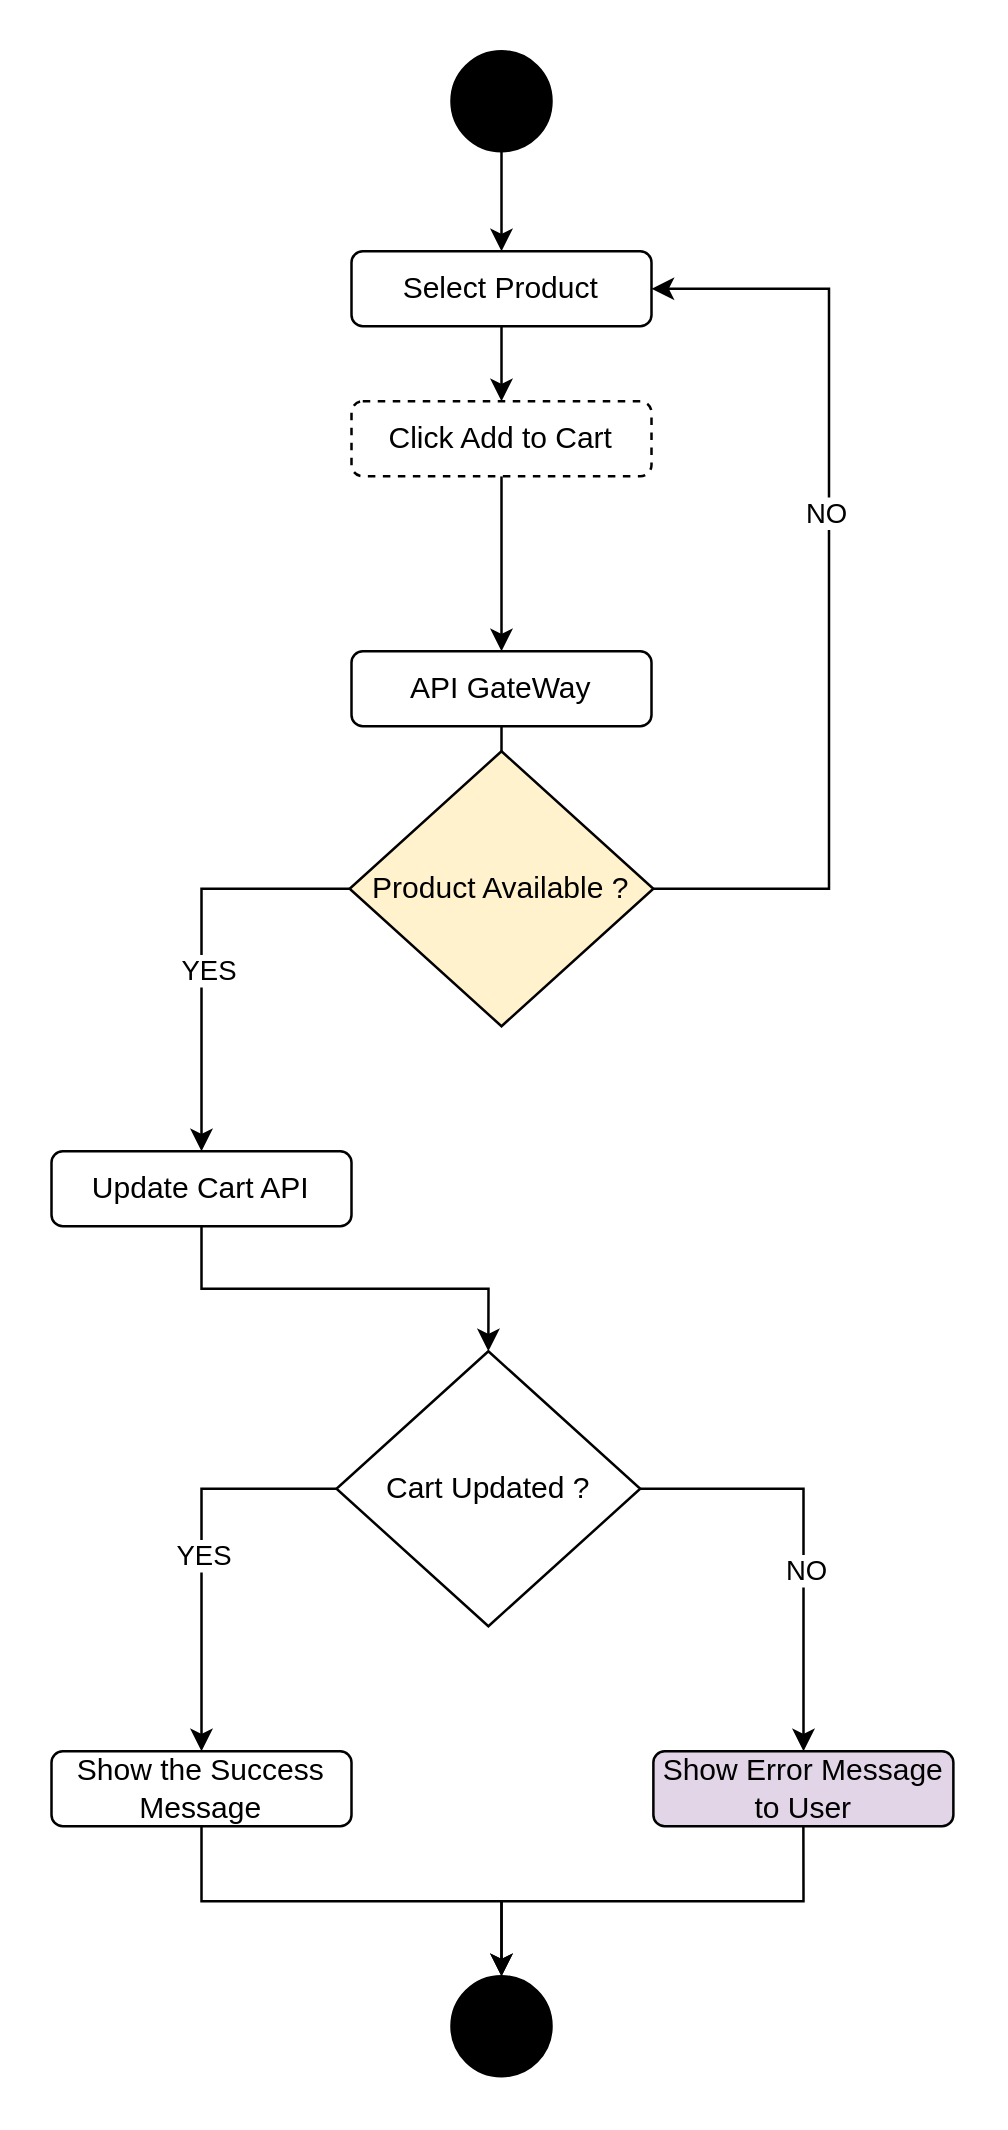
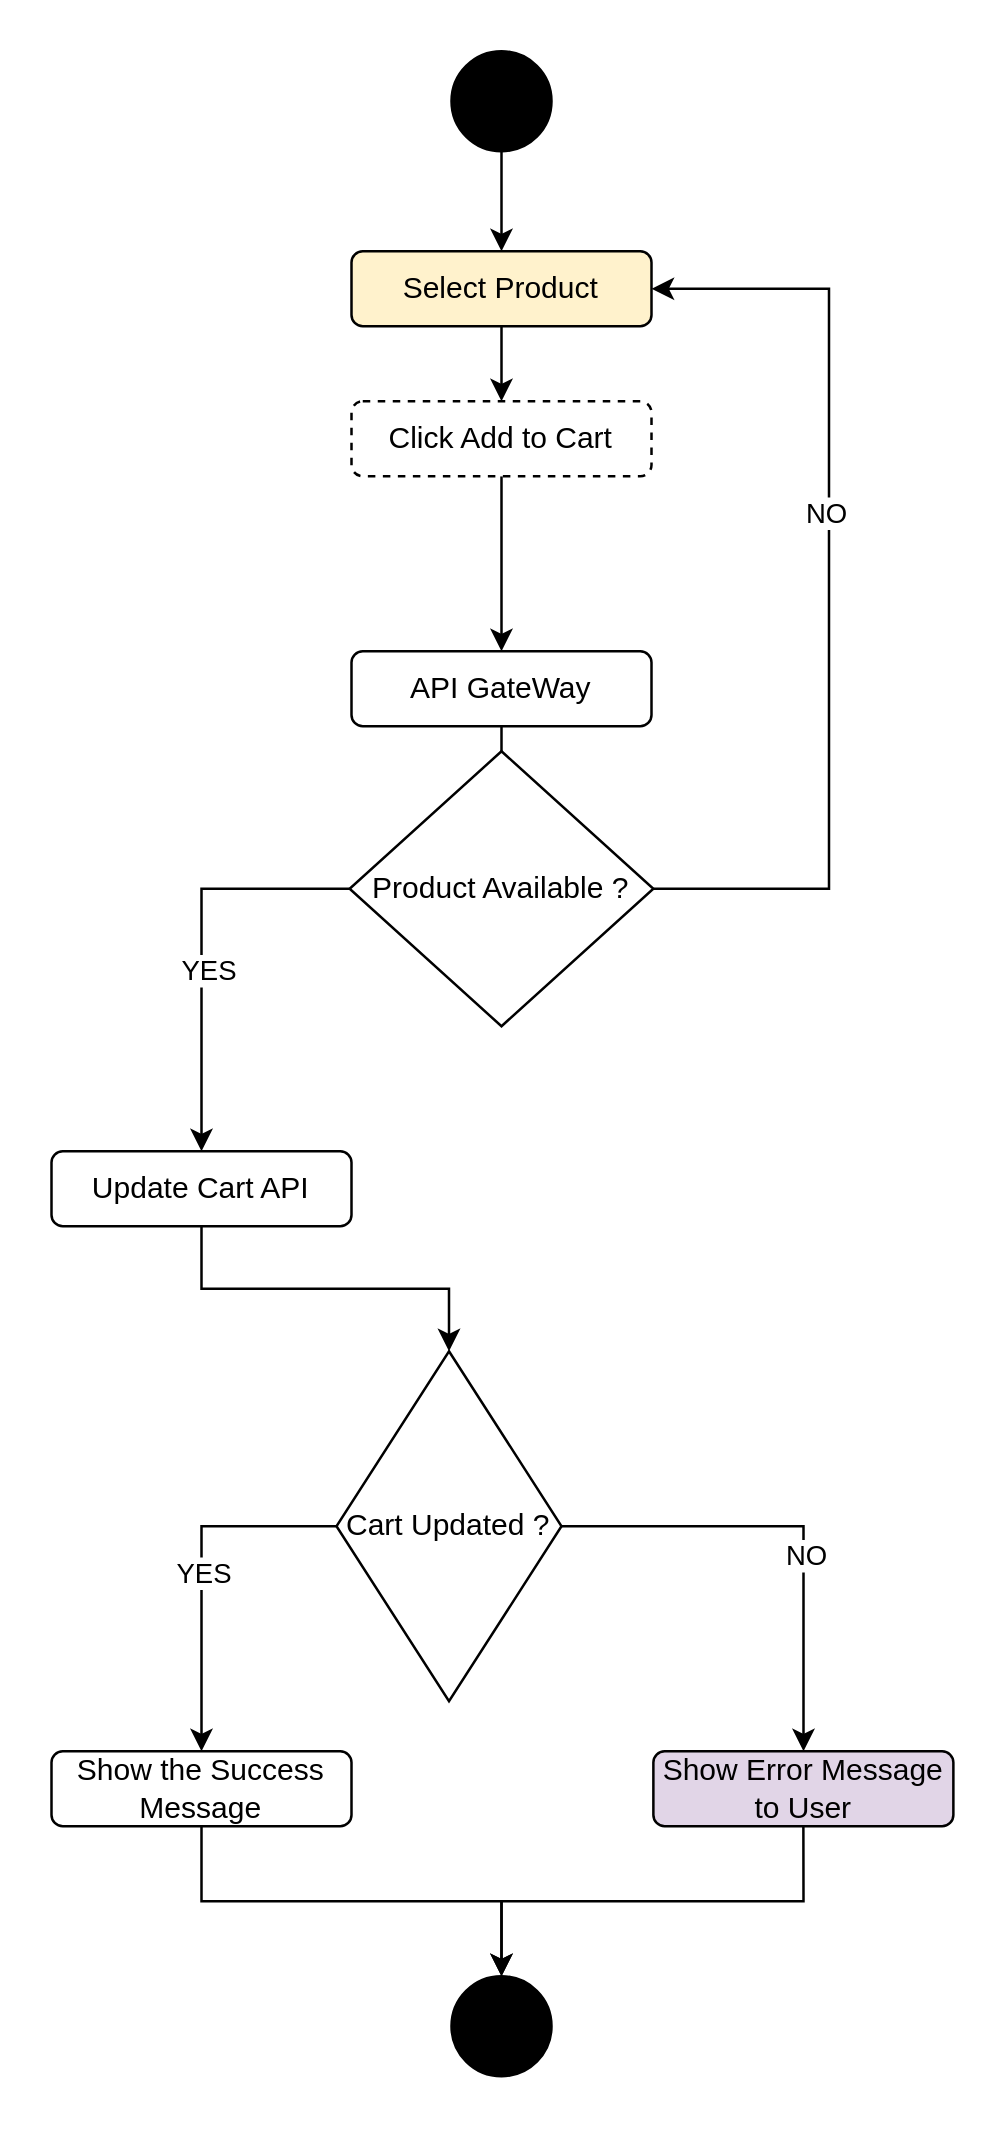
node "Select Product": fillcolor #ffffff -> #fff2cc
node "Product Available ?": fillcolor #fff2cc -> #ffffff
node "Cart Updated ?": size 304x275 -> 225x350
